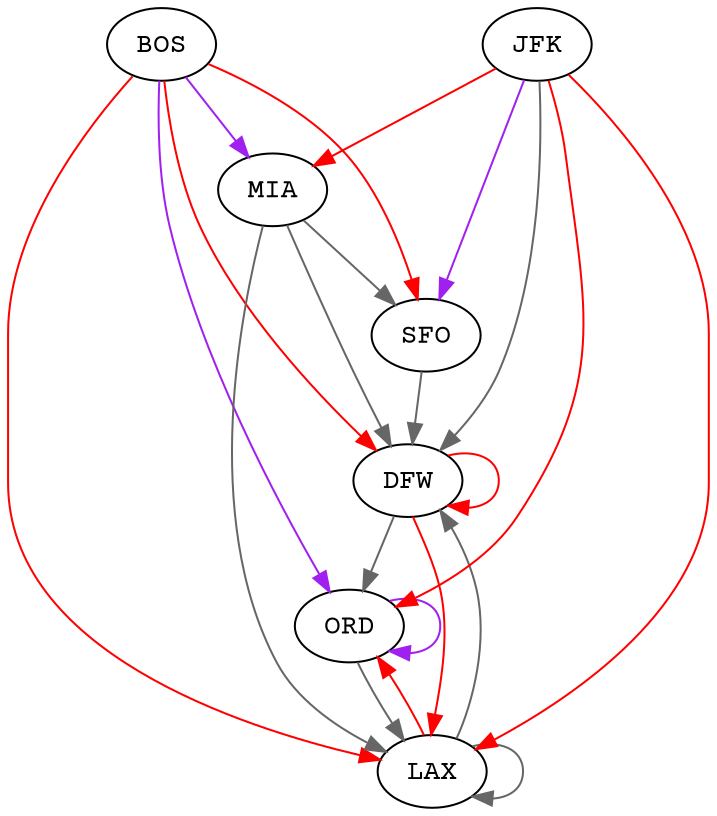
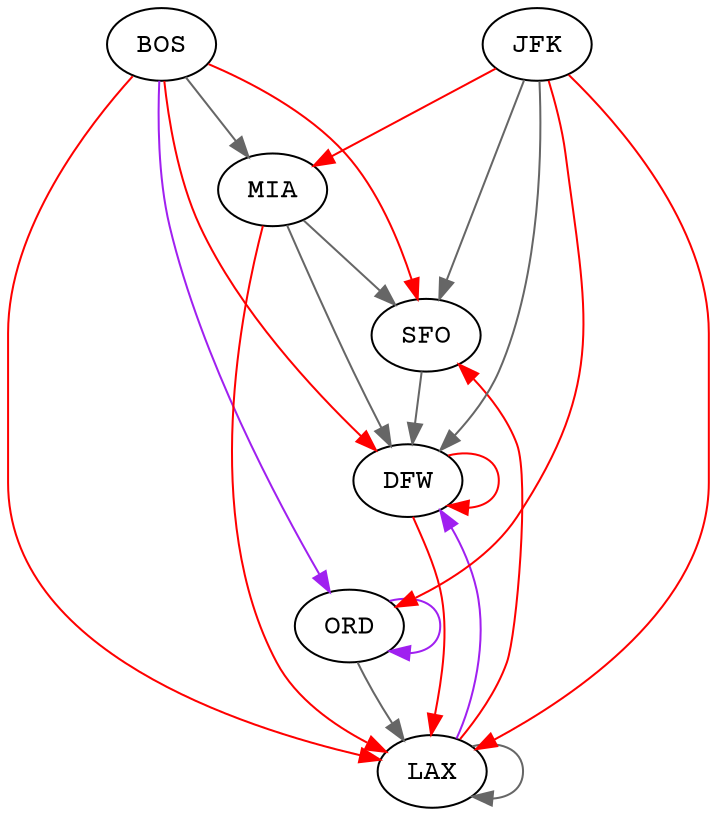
edge "BOS" -> "MIA": color purple -> gray40
edge "JFK" -> "SFO": color purple -> gray40
edge "MIA" -> "LAX": color gray40 -> red
edge "DFW" -> "ORD": removed
edge "LAX" -> "DFW": color gray40 -> purple
edge "LAX" -> "ORD": now "LAX" -> "SFO"
